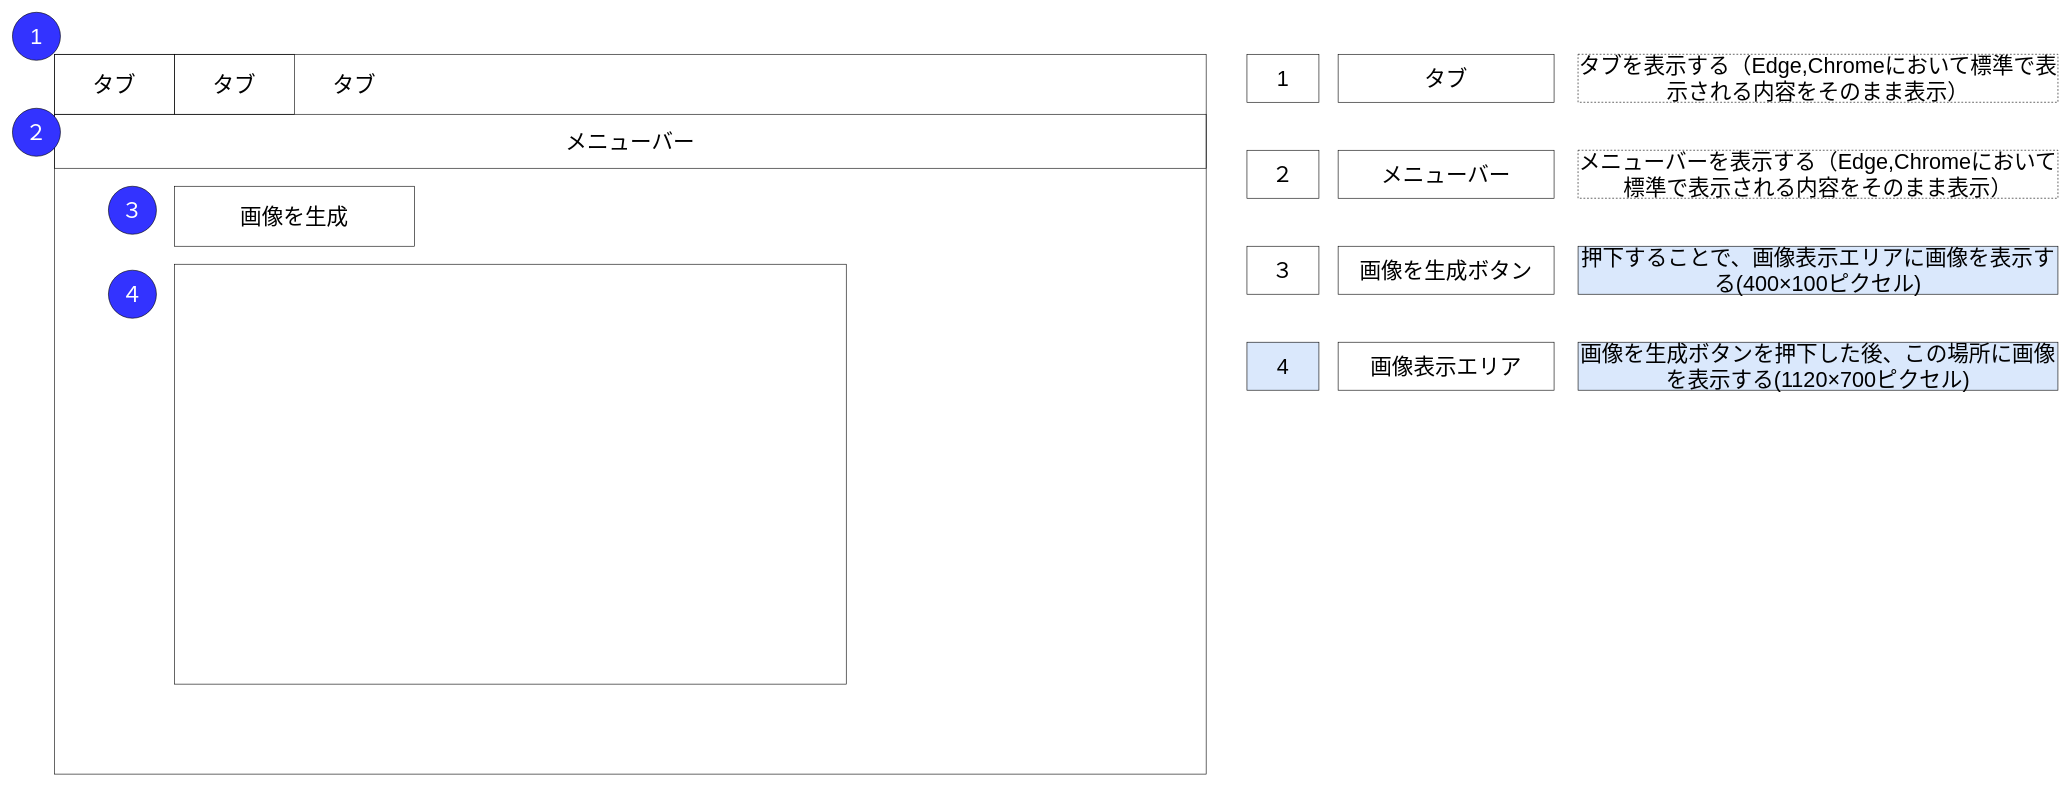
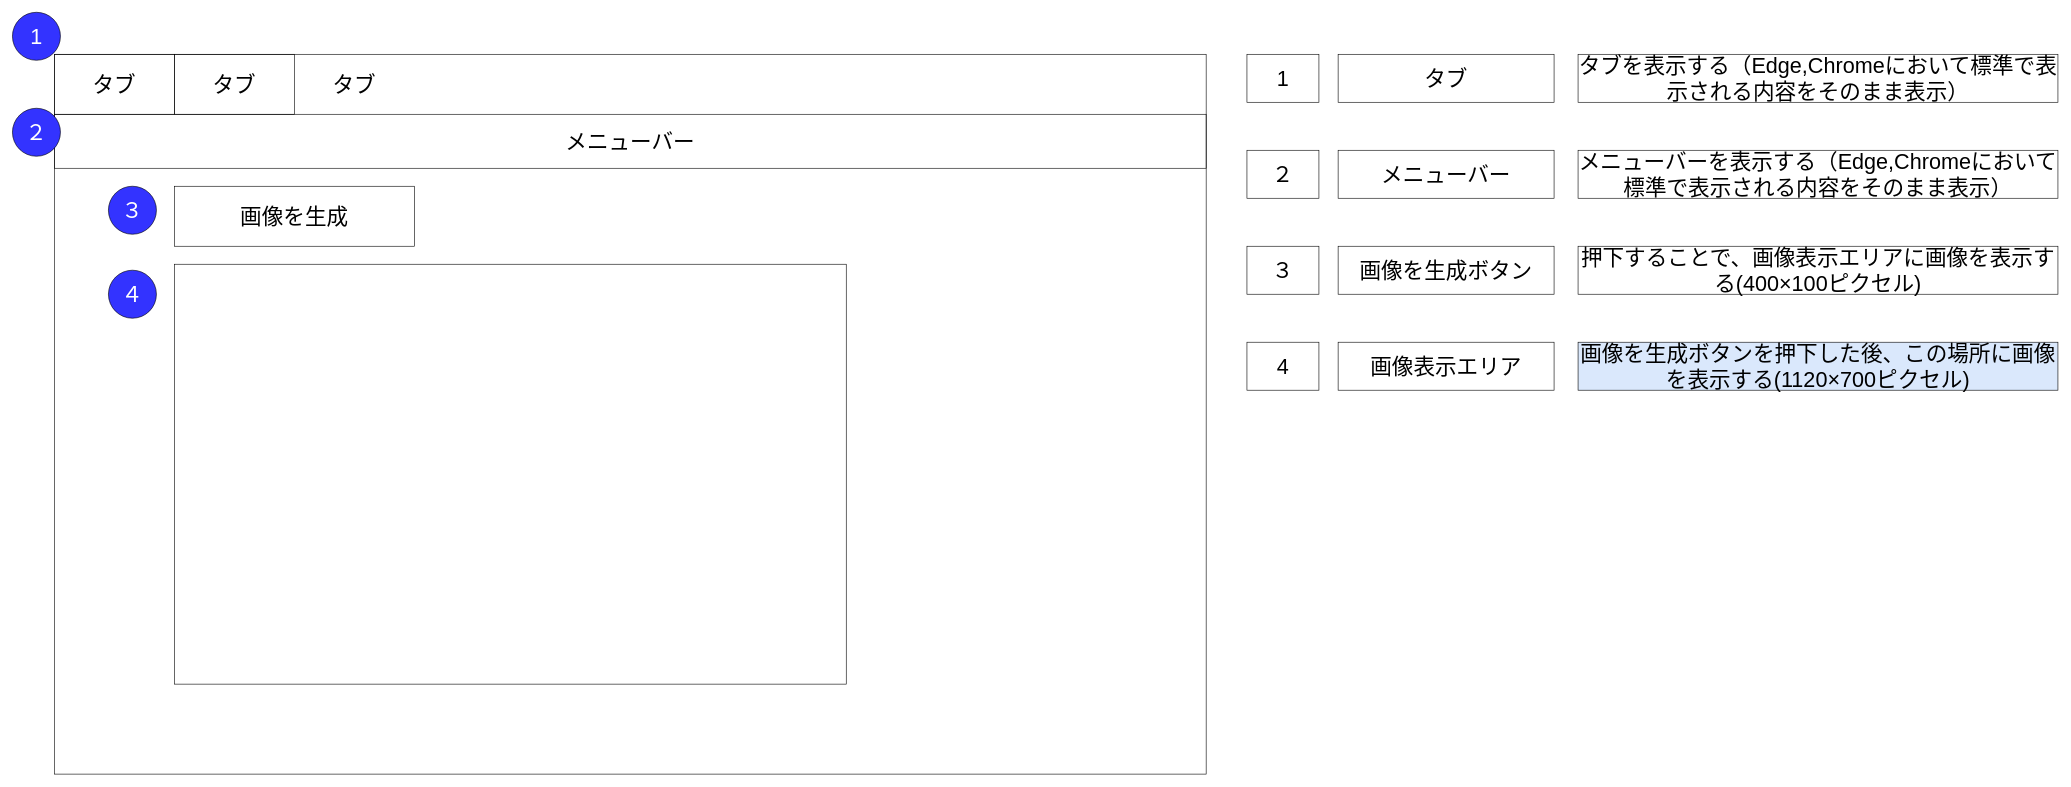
node "タブを表示する（Edge,Chromeにおいて標準で表示される内容をそのまま表示）": style dashed -> solid
node "メニューバーを表示する（Edge,Chromeにおいて標準で表示される内容をそのまま表示）": style dashed -> solid
node "押下することで、画像表示エリアに画像を表示する(400×100ピクセル)": fillcolor #dae8fc -> #ffffff
node "4": fillcolor #dae8fc -> #ffffff
